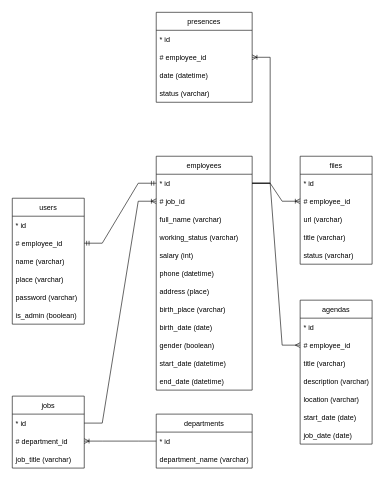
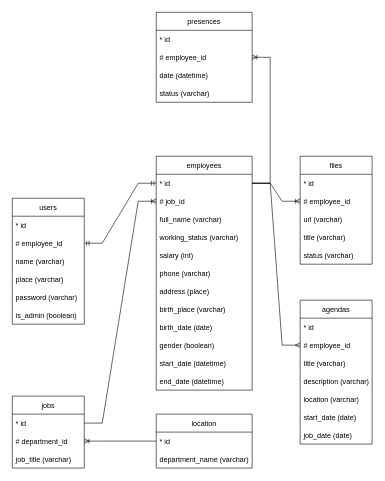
node "phone (datetime)": label "phone (datetime)" -> "phone (varchar)"
node "departments": label "departments" -> "location"
